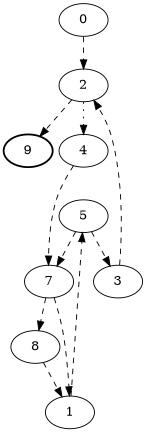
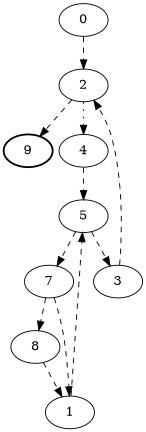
edge "4" -> "7": now "4" -> "5"
